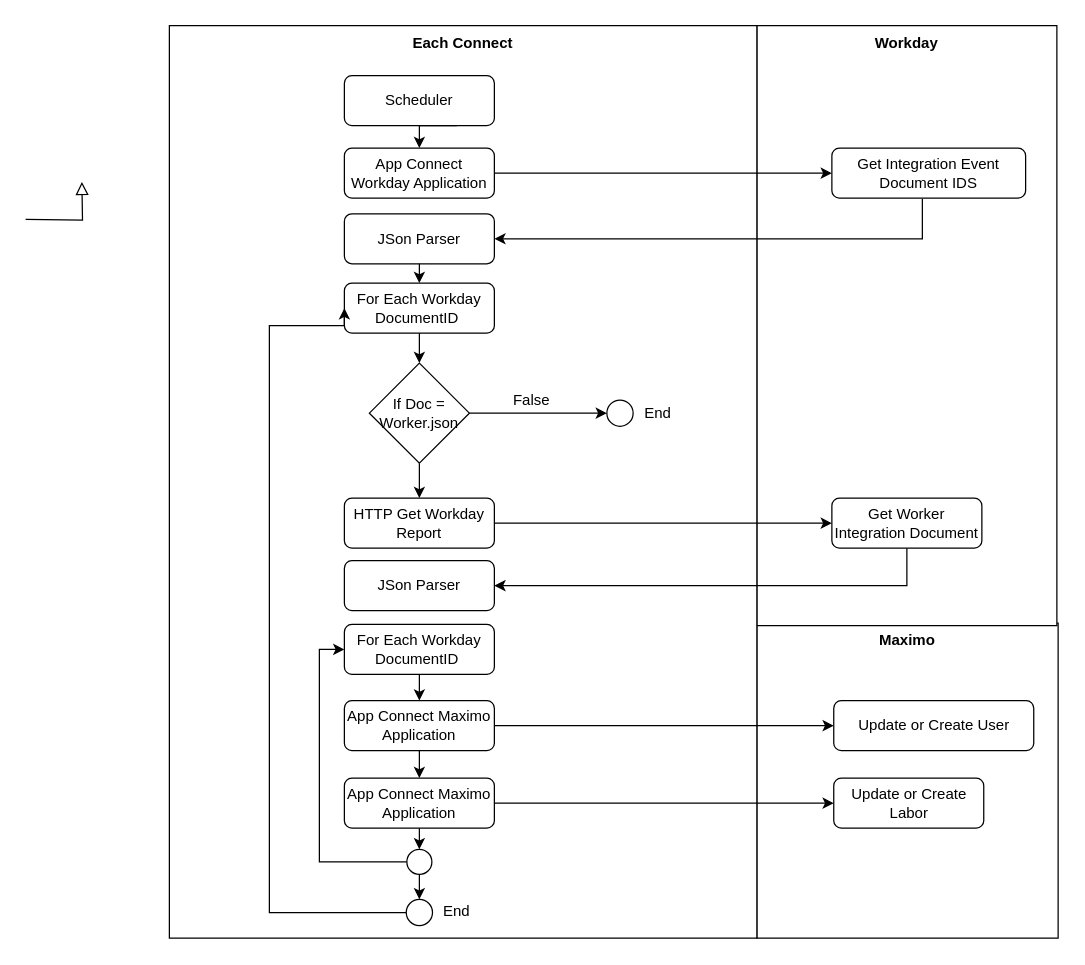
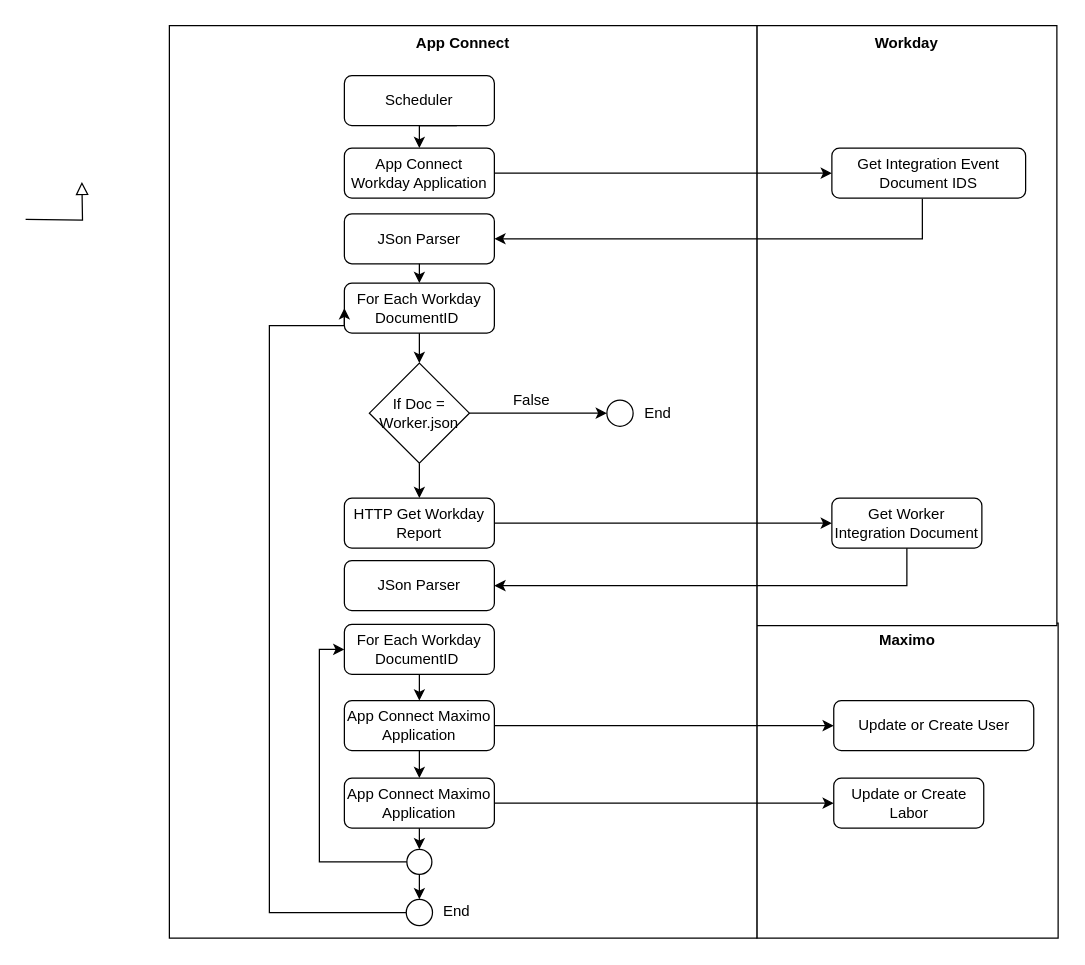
node "Each Connect": label "Each Connect" -> "App Connect"
